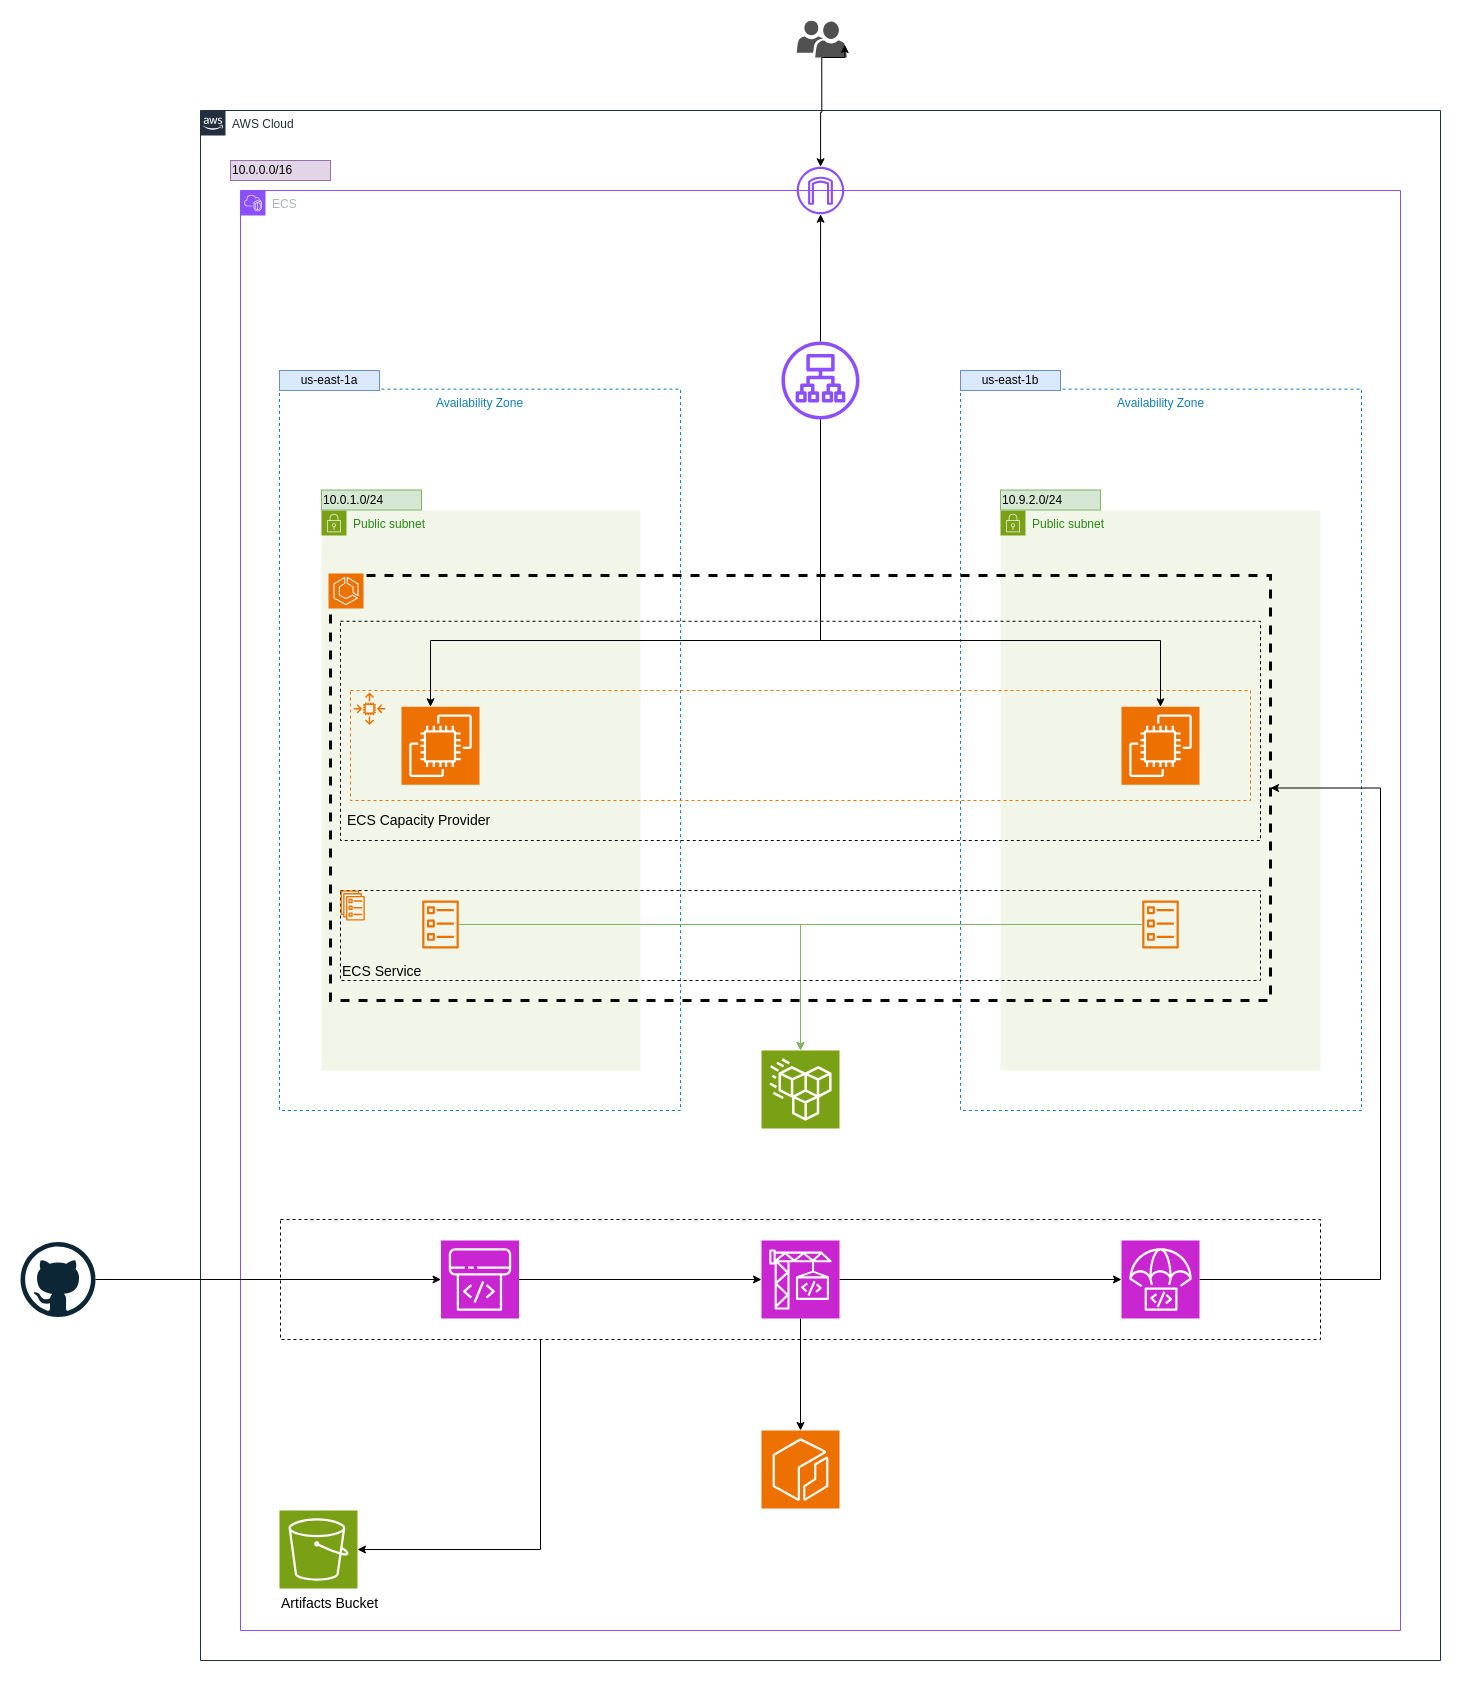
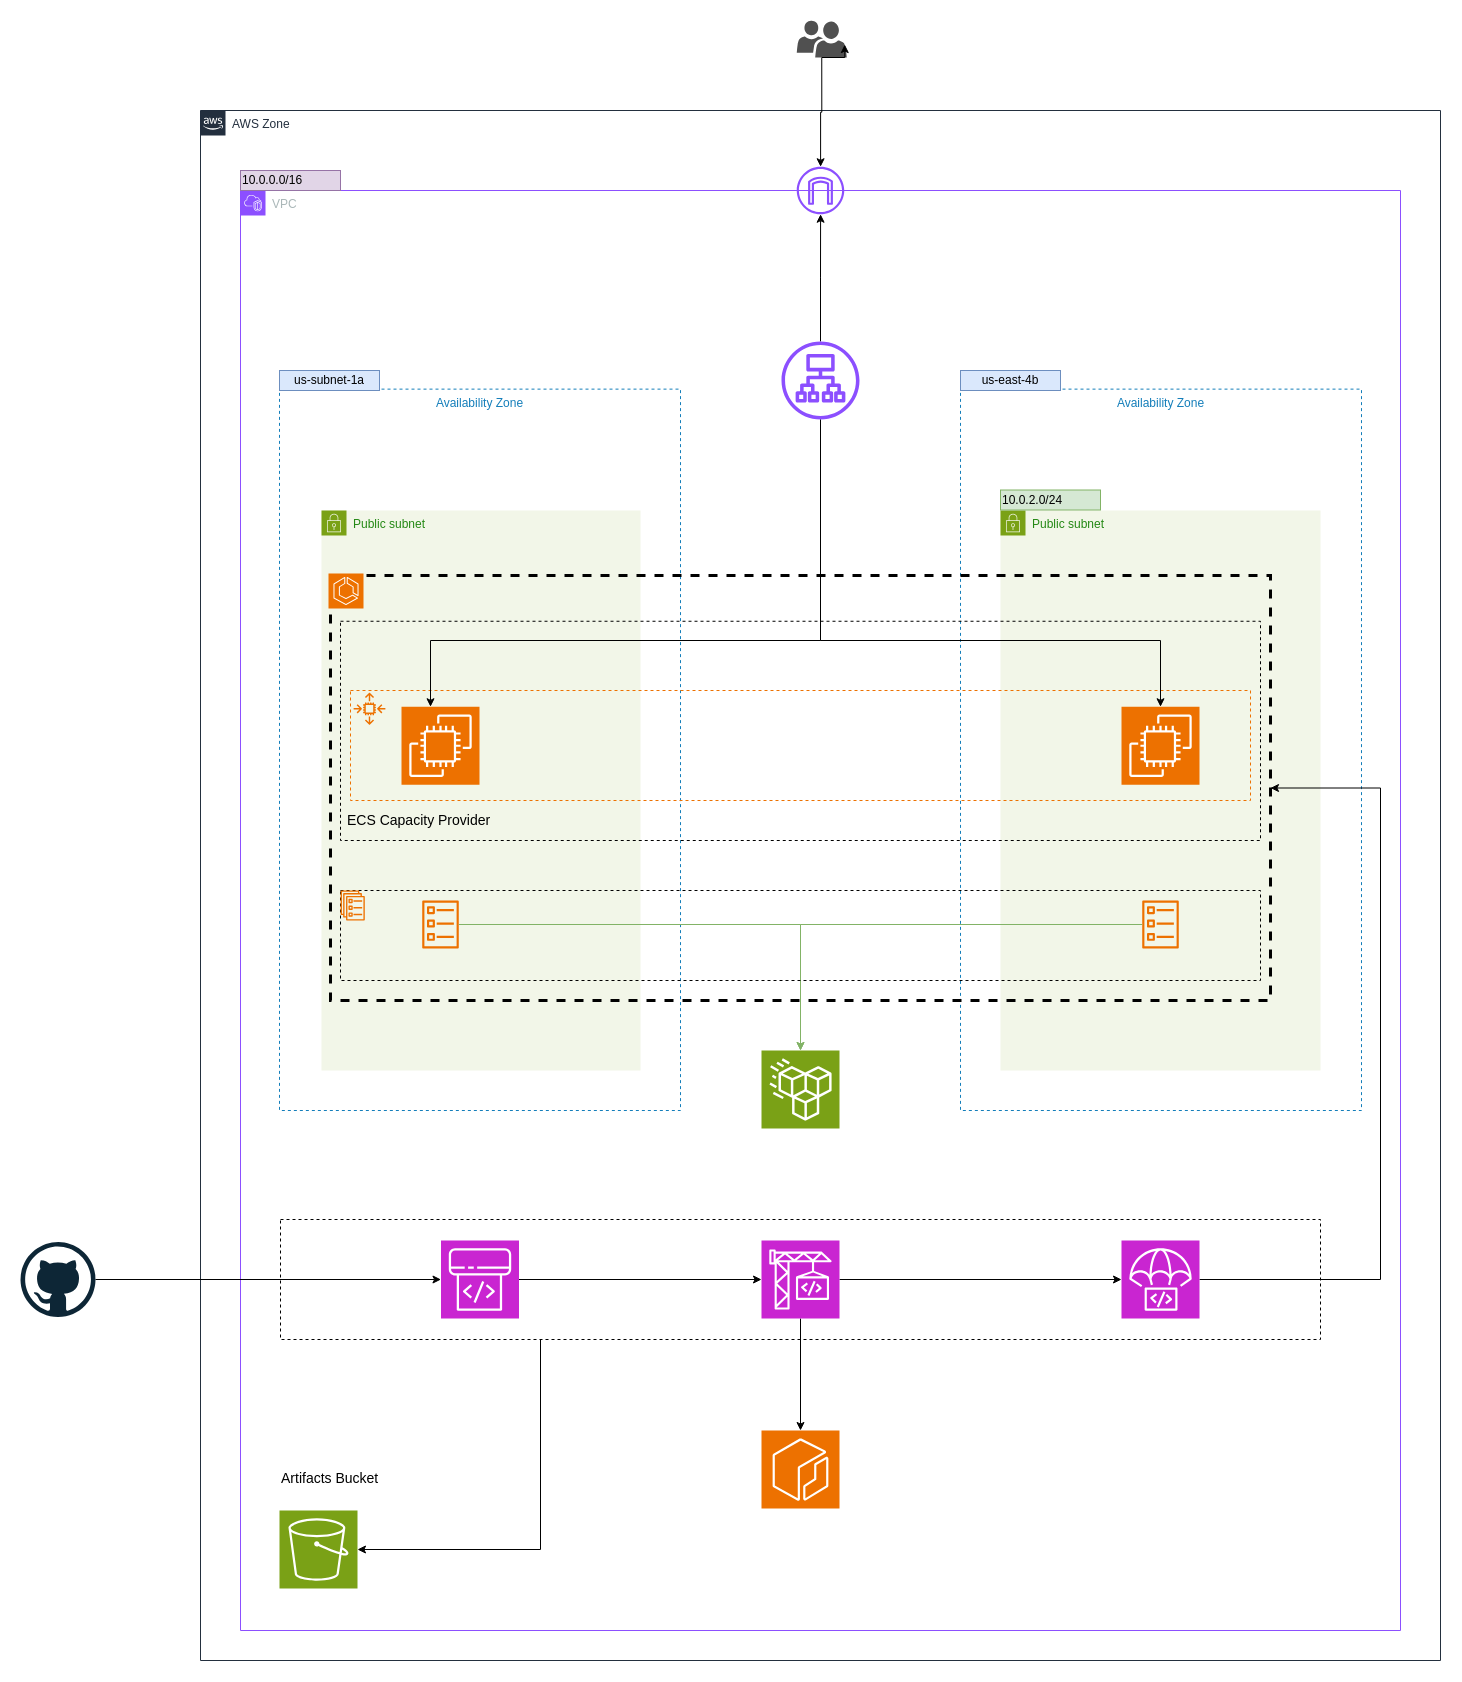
node "AWS Cloud": label "AWS Cloud" -> "AWS Zone"
node "10.0.0.0/16": moved (281, 171) -> (291, 181)
node "ECS": label "ECS" -> "VPC"
node "us-east-1a": label "us-east-1a" -> "us-subnet-1a"
node "us-east-1b": label "us-east-1b" -> "us-east-4b"
node "10.0.1.0/24": removed
node "10.9.2.0/24": label "10.9.2.0/24" -> "10.0.2.0/24"
node "ECS Service": removed
node "Artifacts Bucket": moved (340, 1604) -> (340, 1479)
